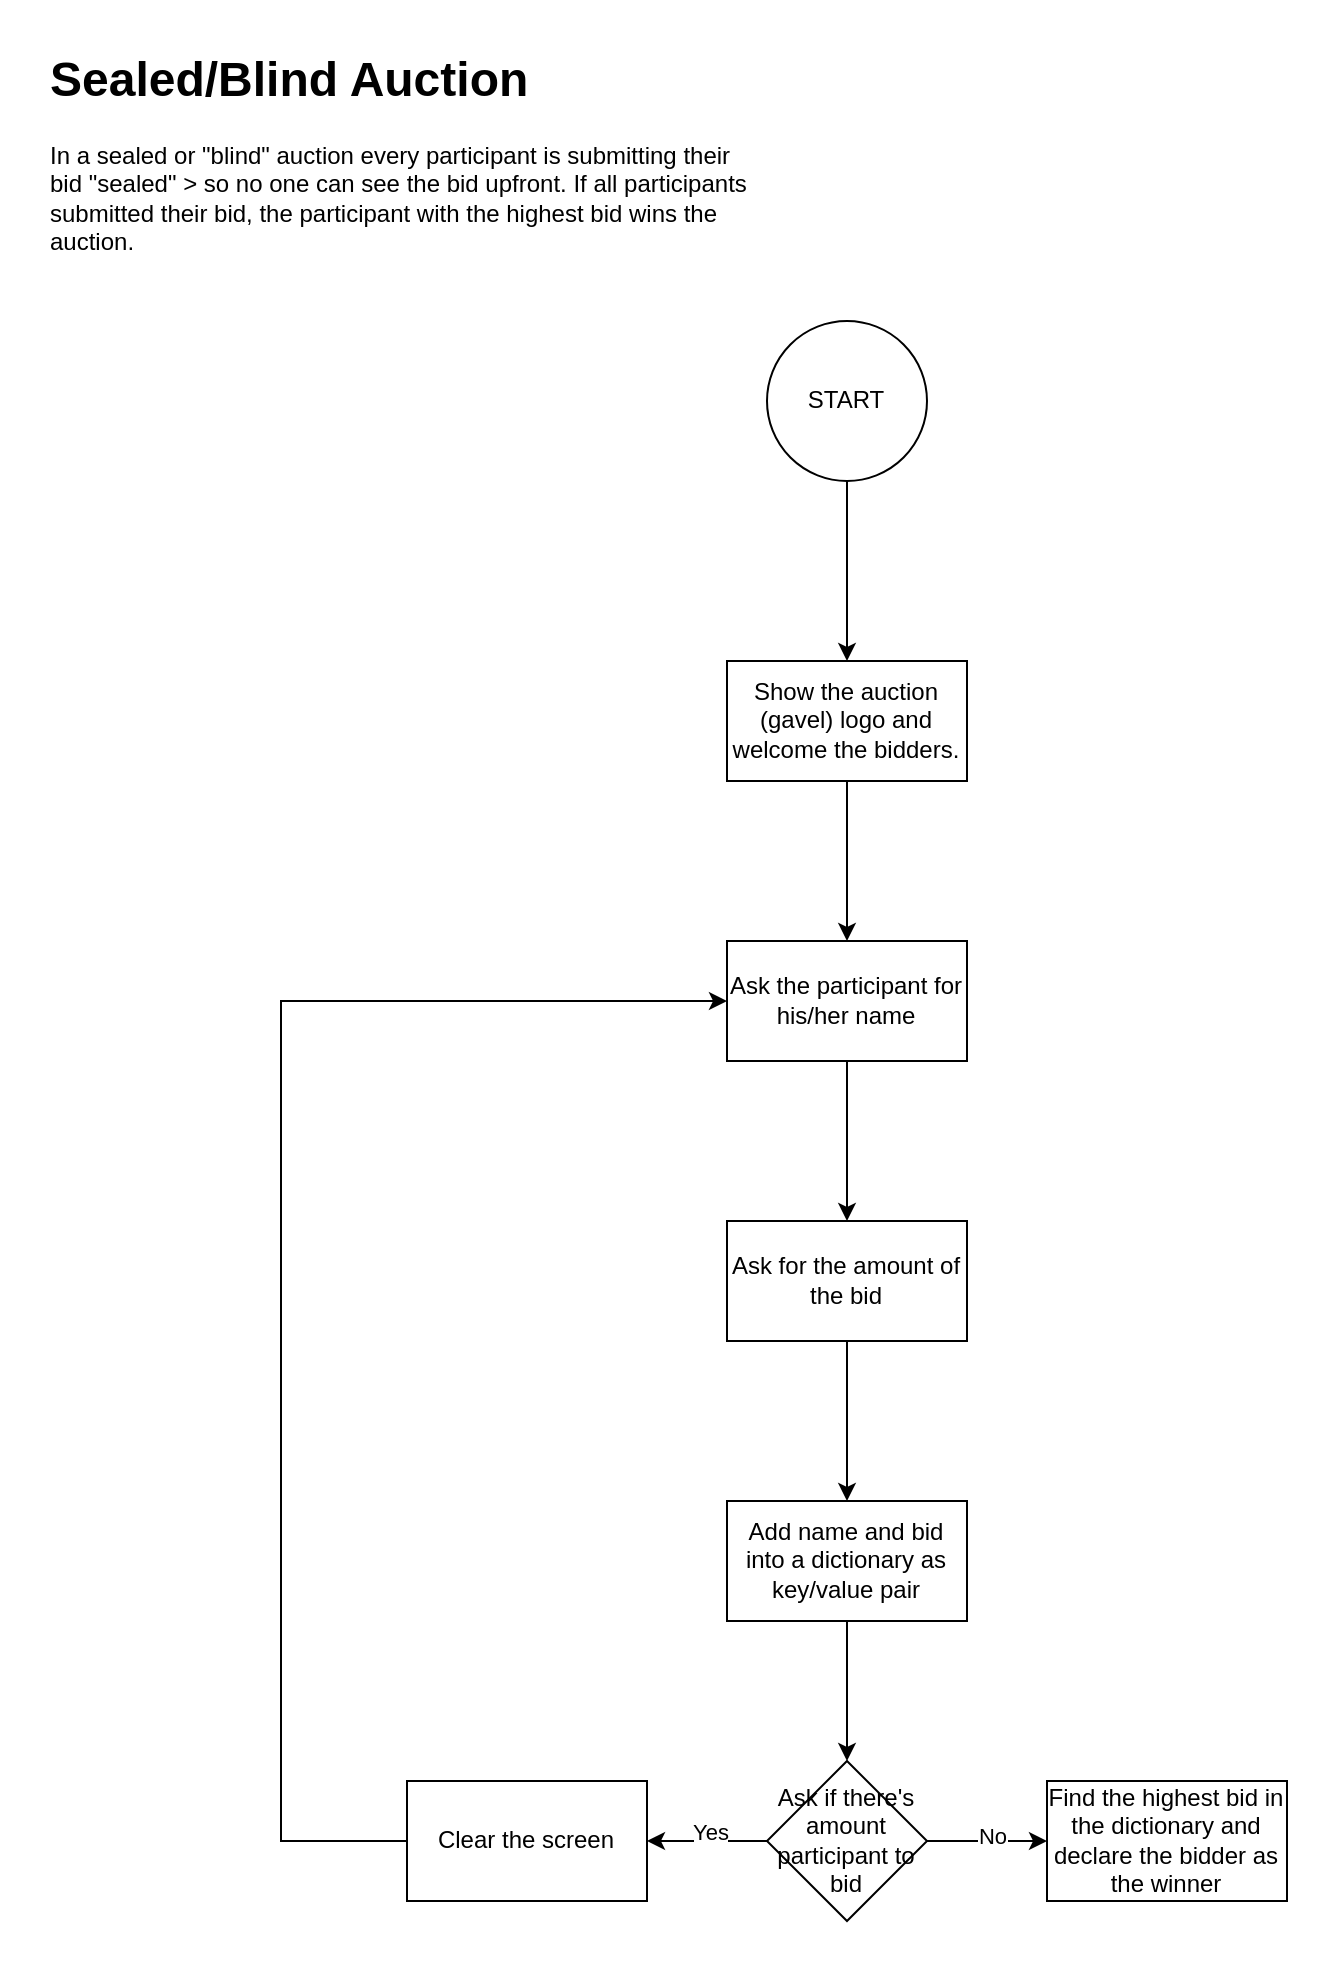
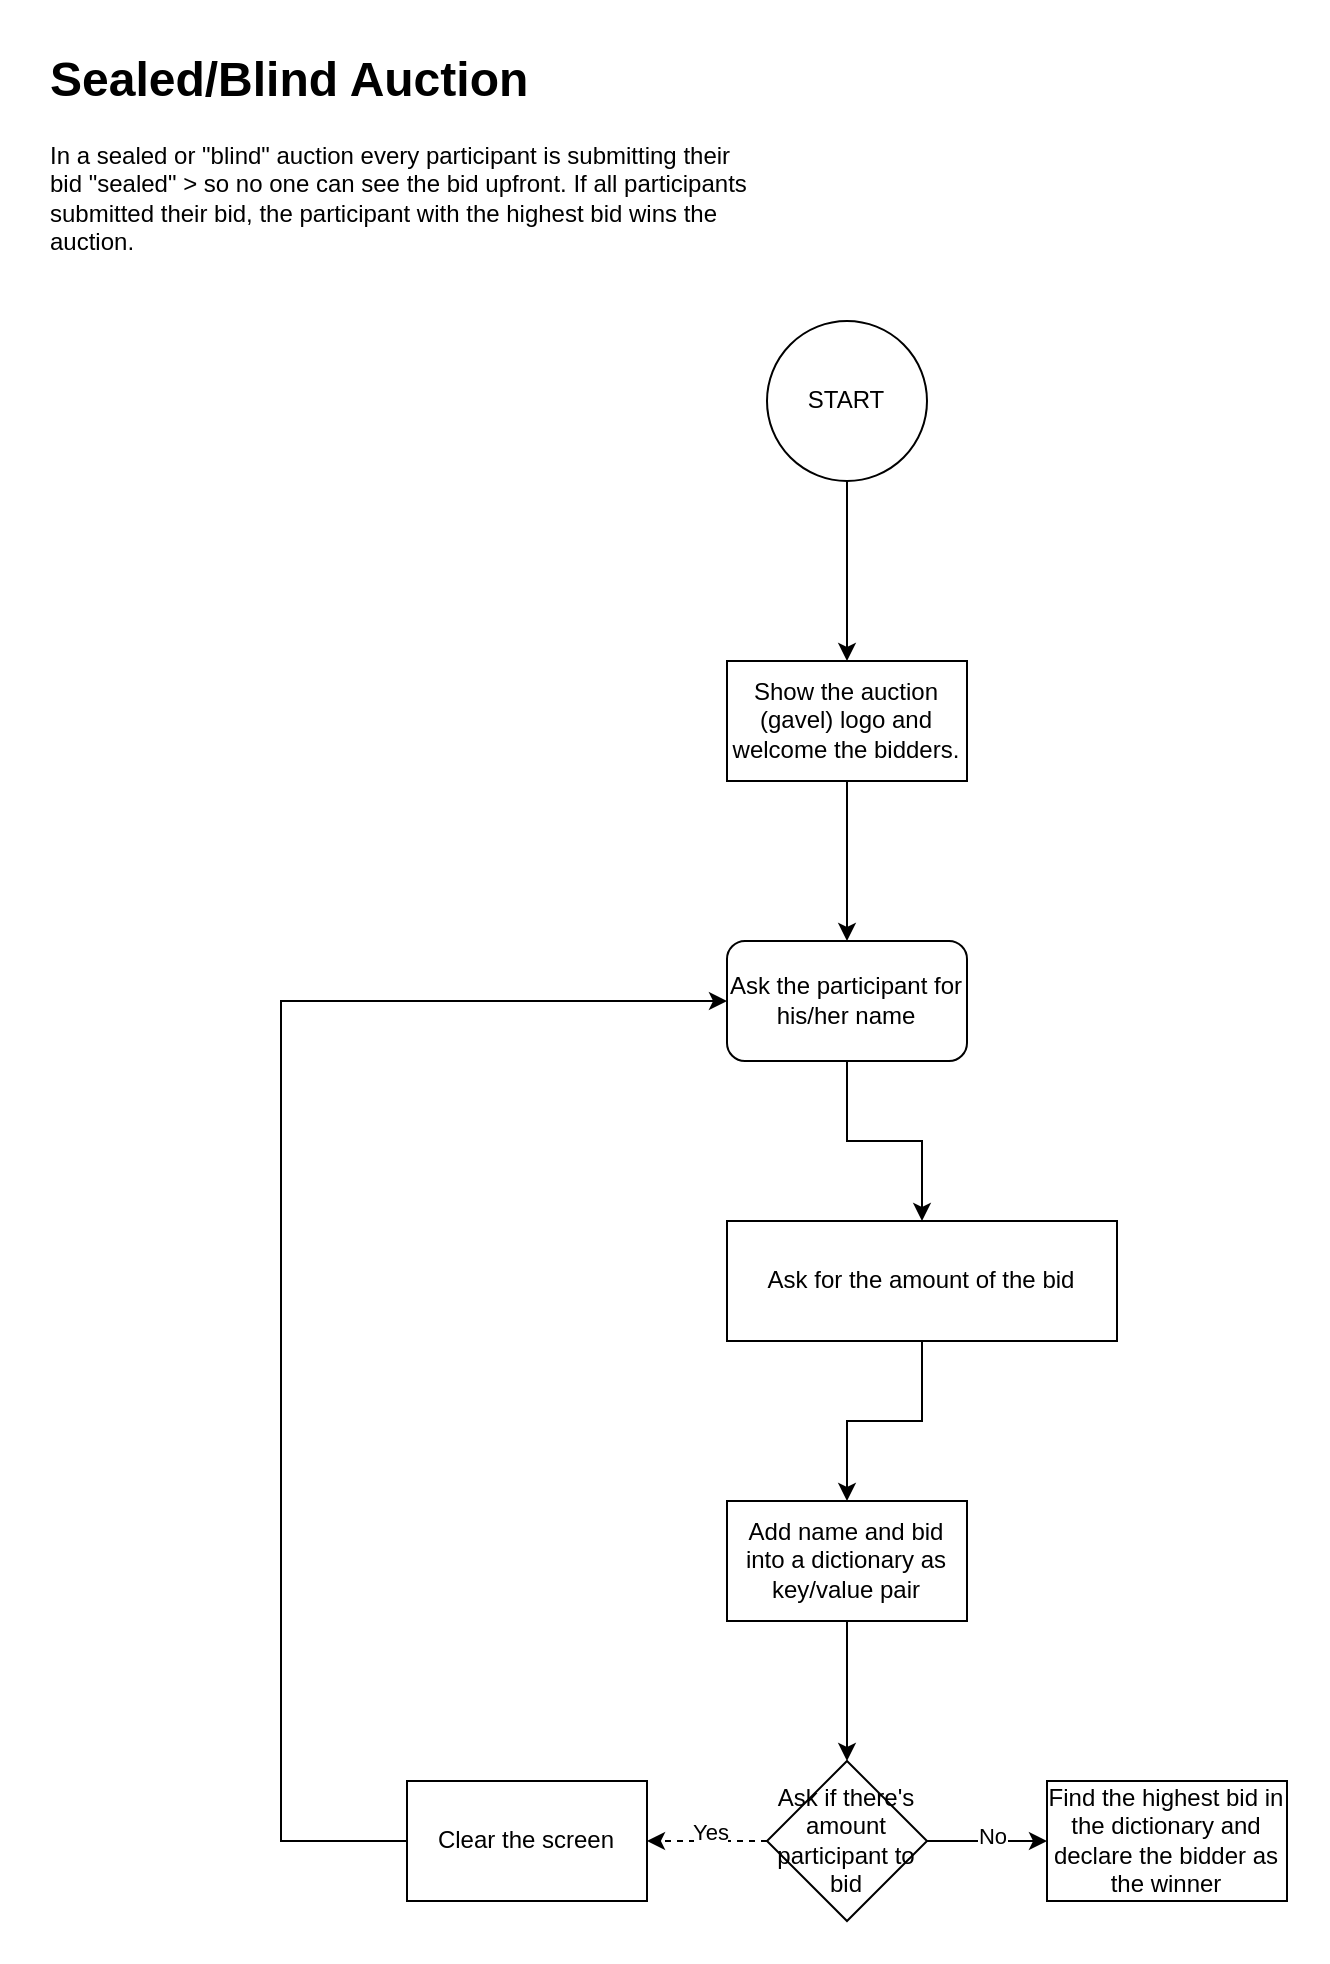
node "Ask the participant for his/her name": shape rectangle -> rounded rectangle
node "Ask for the amount of the bid": size 240x120 -> 390x120
edge "Ask if there's amount participant to bid" -> "Clear the screen": style solid -> dashed
